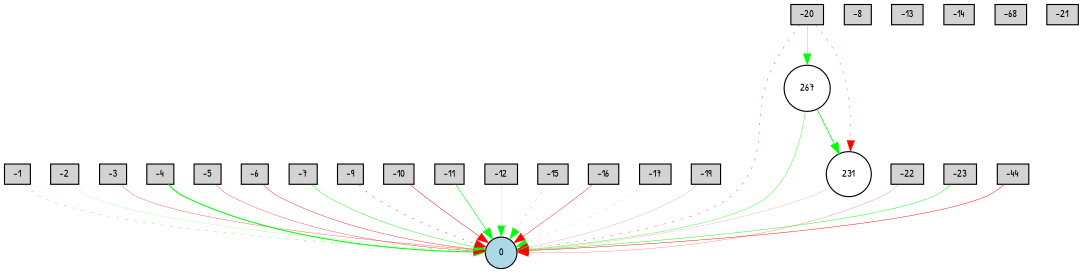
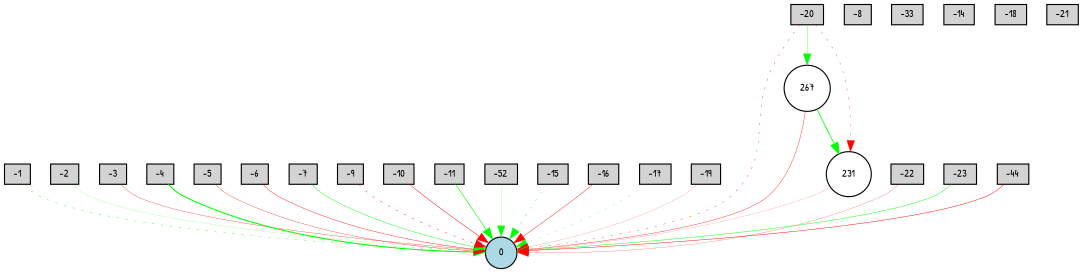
node "-13": label "-13" -> "-33"
node "-68": label "-68" -> "-18"
node "-12": label "-12" -> "-52"
edge "267" -> "0": color green -> red
